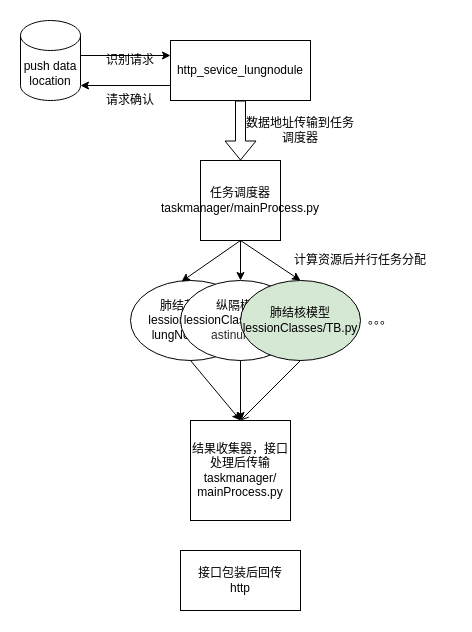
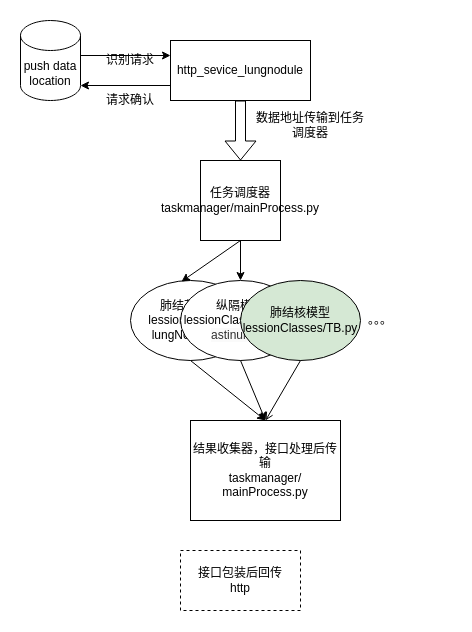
node "数据地址传输到任务调度器": moved (301, 131) -> (311, 126)
edge "任务调度器 taskmanager/mainProcess.py" -> "肺结核模型 lessionClasses/TB.py": removed
node "计算资源后并行任务分配": removed
node "结果收集器，接口处理后传输 taskmanager/ mainProcess.py": size 100x100 -> 150x100
node "接口包装后回传 http": style solid -> dashed
